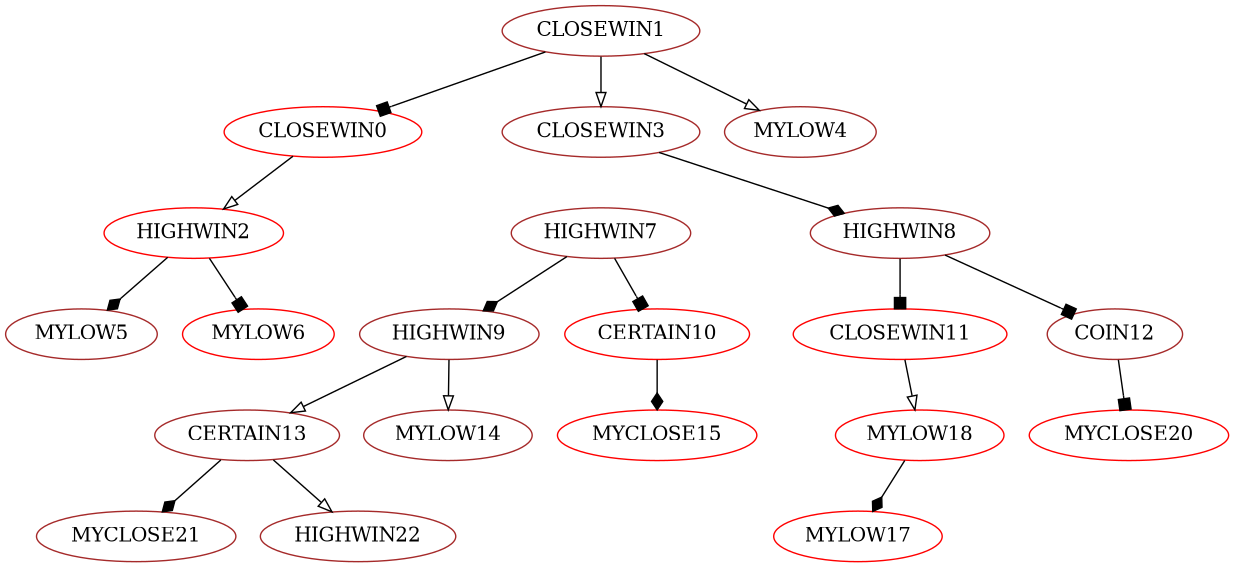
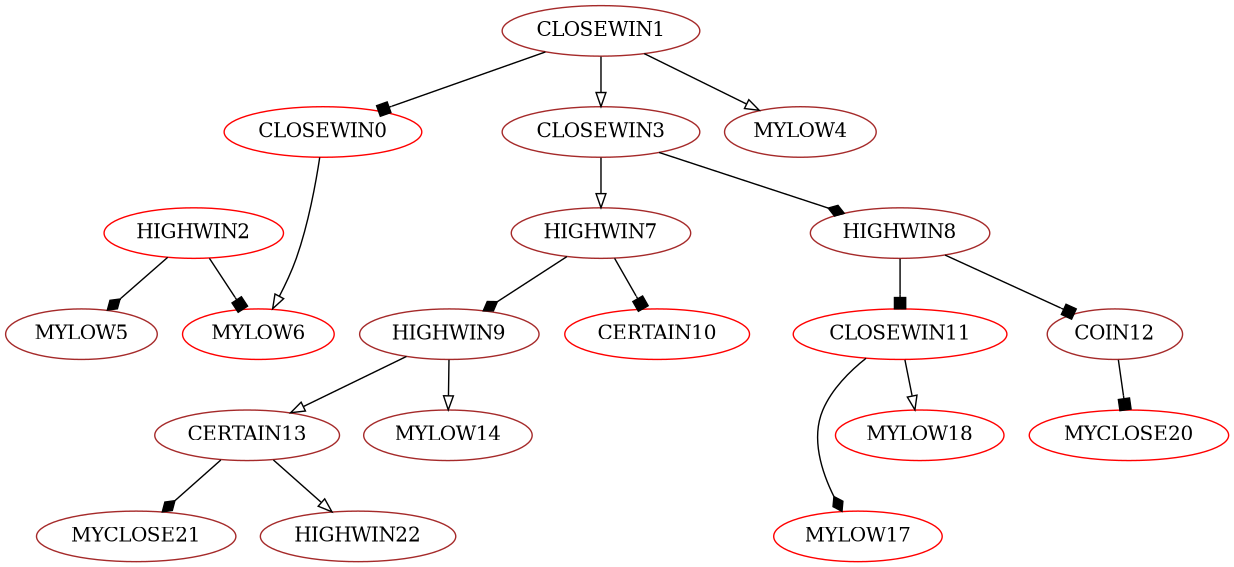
edge "CLOSEWIN3" -> "HIGHWIN7": added
edge "CLOSEWIN0" -> "HIGHWIN2": now "CLOSEWIN0" -> "MYLOW6"
node "MYCLOSE15": removed
edge "MYLOW18" -> "MYLOW17": now "CLOSEWIN11" -> "MYLOW17"
